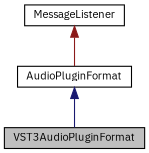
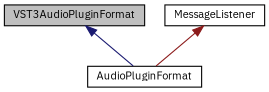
edge "VST3AudioPluginFormat" -> "AudioPluginFormat": reversed
